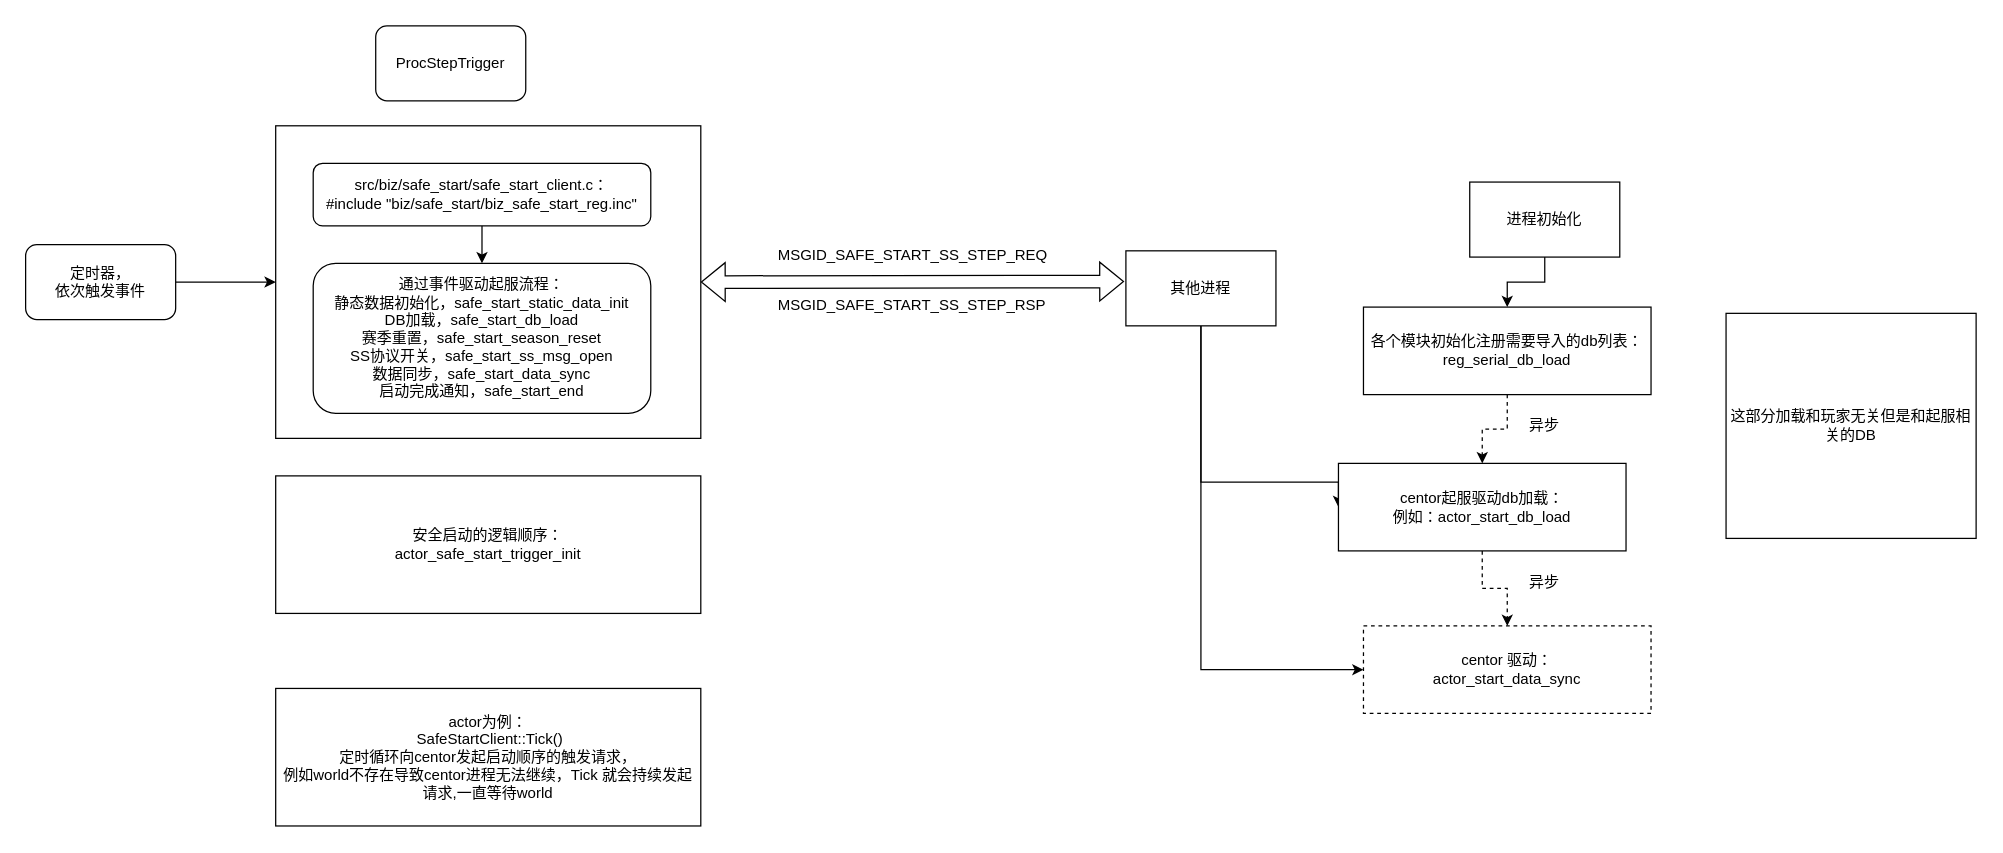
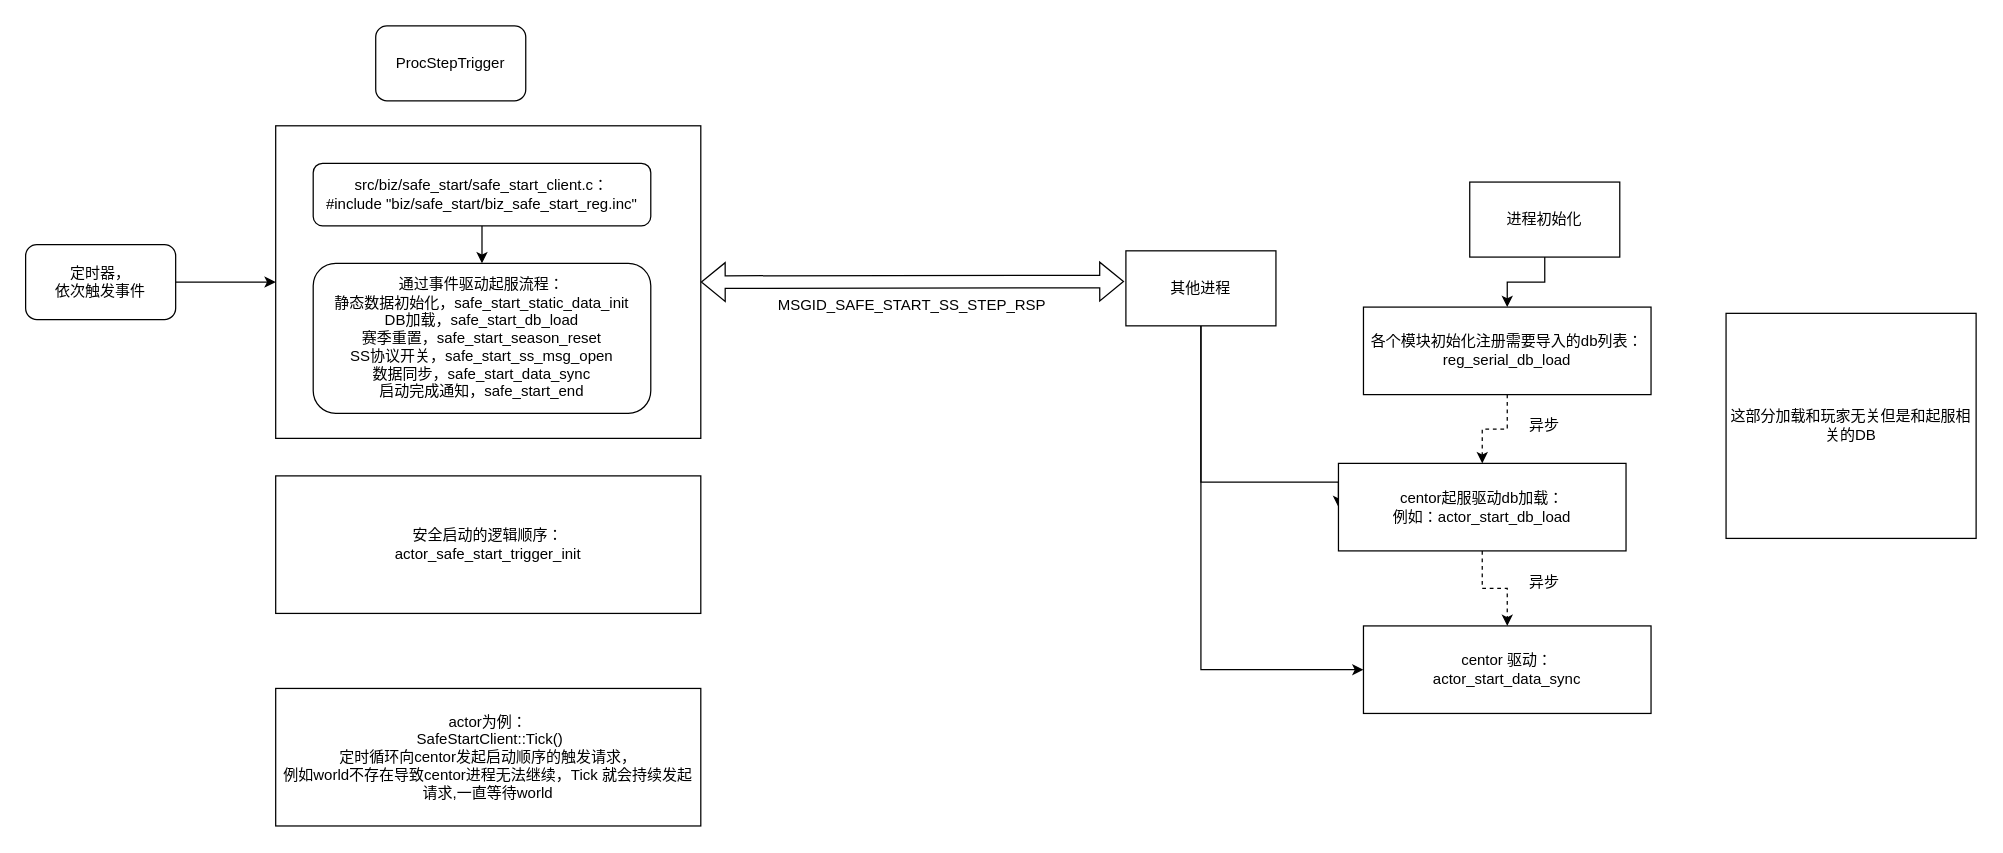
node "MSGID_SAFE_START_SS_STEP_REQ": removed
node "centor 驱动： actor_start_data_sync": style dashed -> solid
